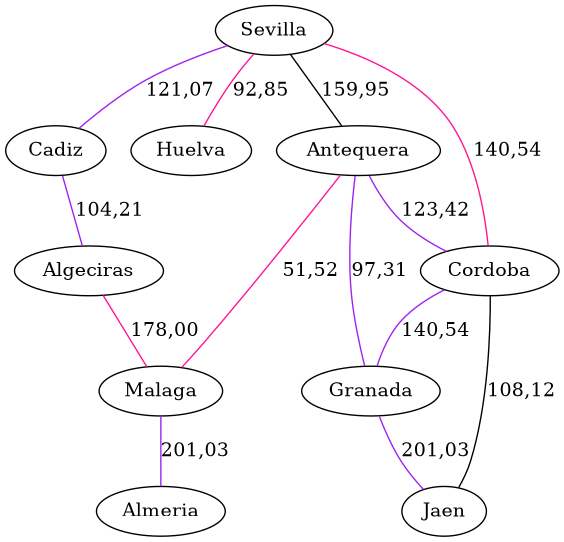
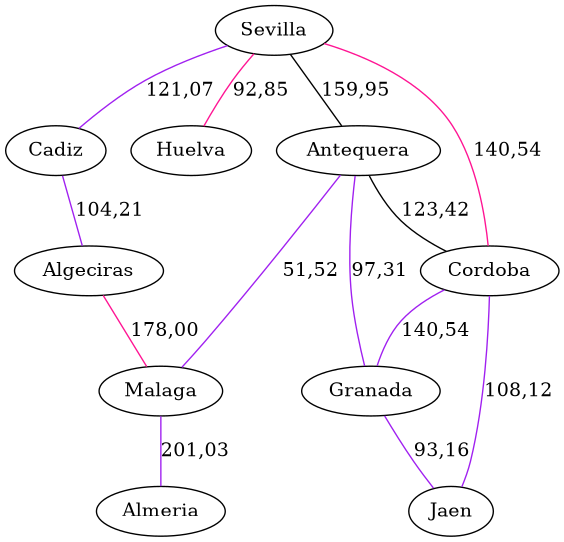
edge "Antequera" -- "Cordoba": color purple -> black
edge "Antequera" -- "Malaga": color deeppink -> purple
edge "Cordoba" -- "Jaen": color black -> purple
edge "Granada" -- "Jaen": label "201,03" -> "93,16"
